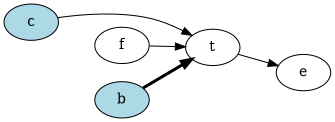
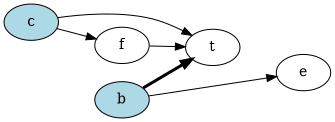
edge "c" -> "f": added
edge "t" -> "e": now "b" -> "e"
